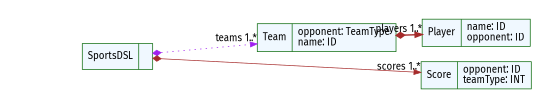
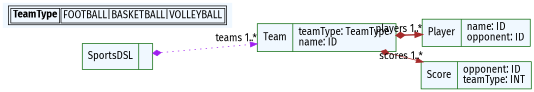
node "TeamType": added
node "Team": text "opponent: TeamType" -> "teamType: TeamType"
edge "SportsDSL" -- "Score": now "Team" -- "Score"
